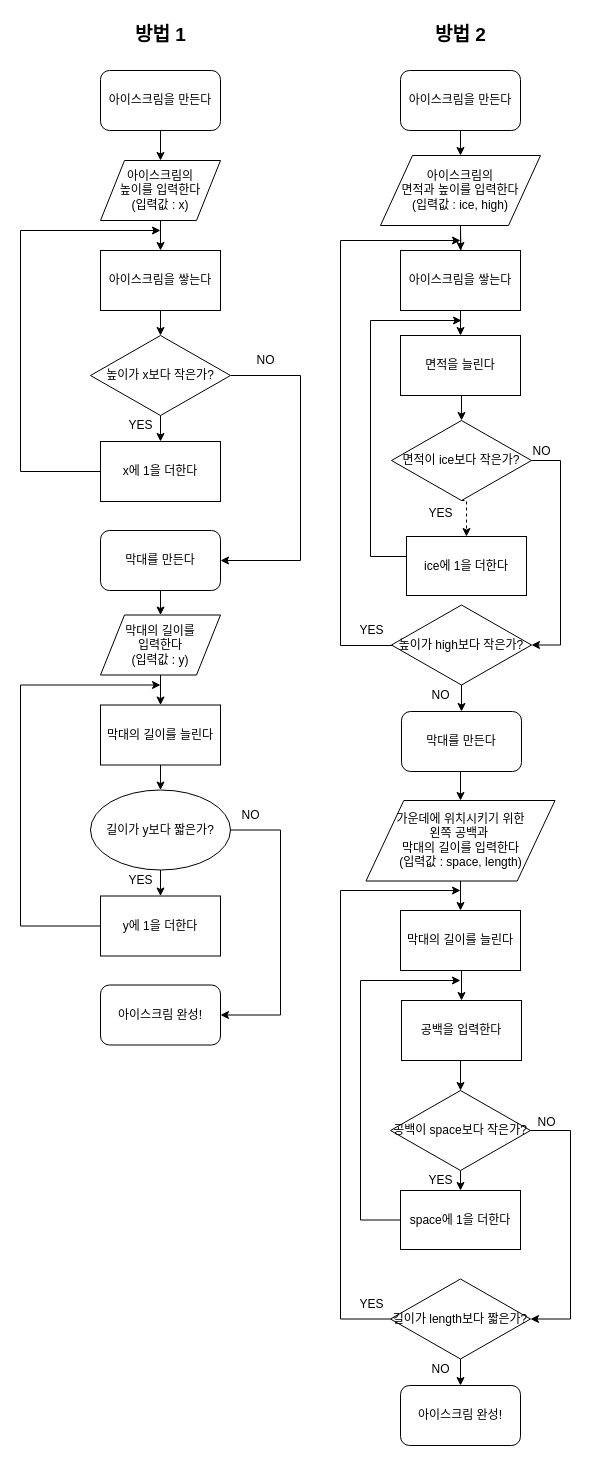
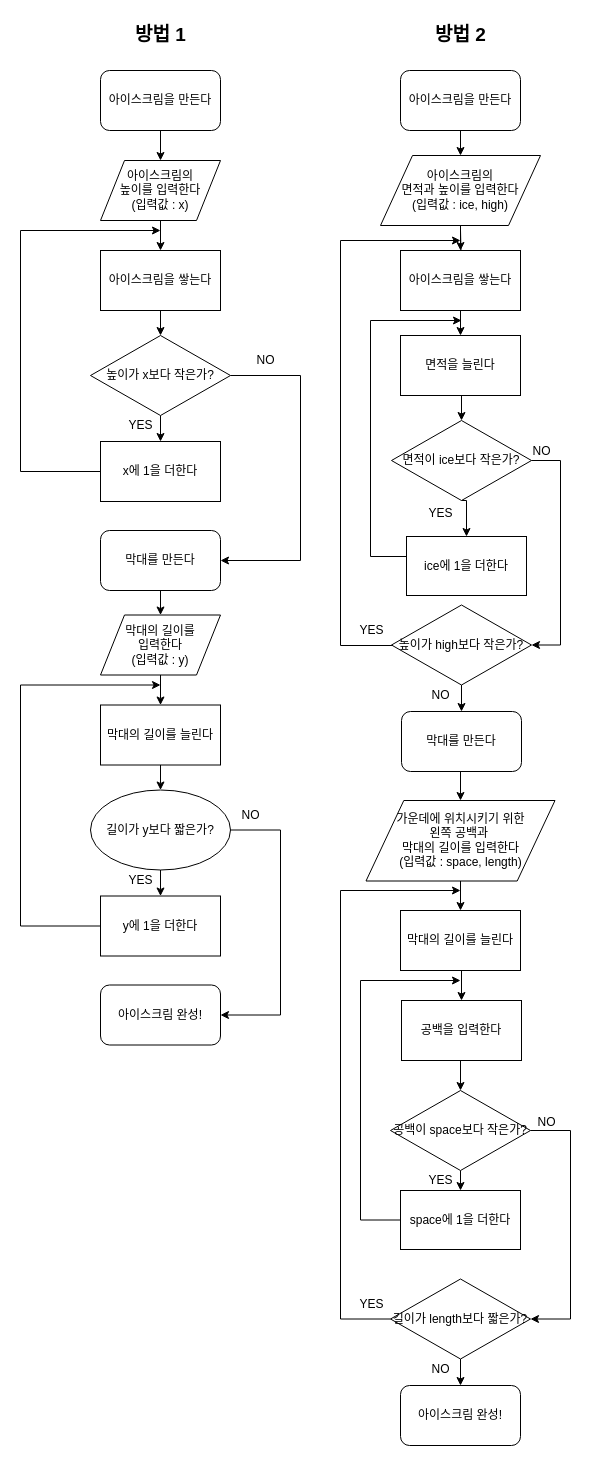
edge "면적이 ice보다 작은가?" -> "ice에 1을 더한다": style dashed -> solid
